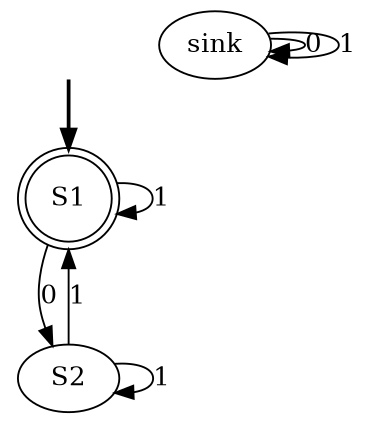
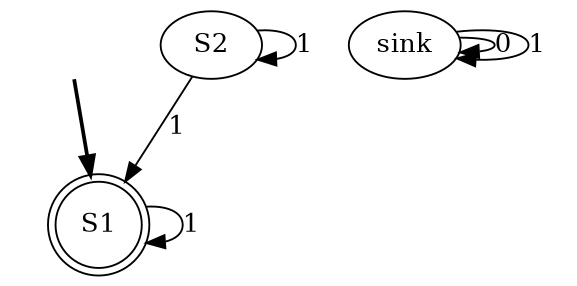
edge "S1" -> "S2": removed, label "0"
